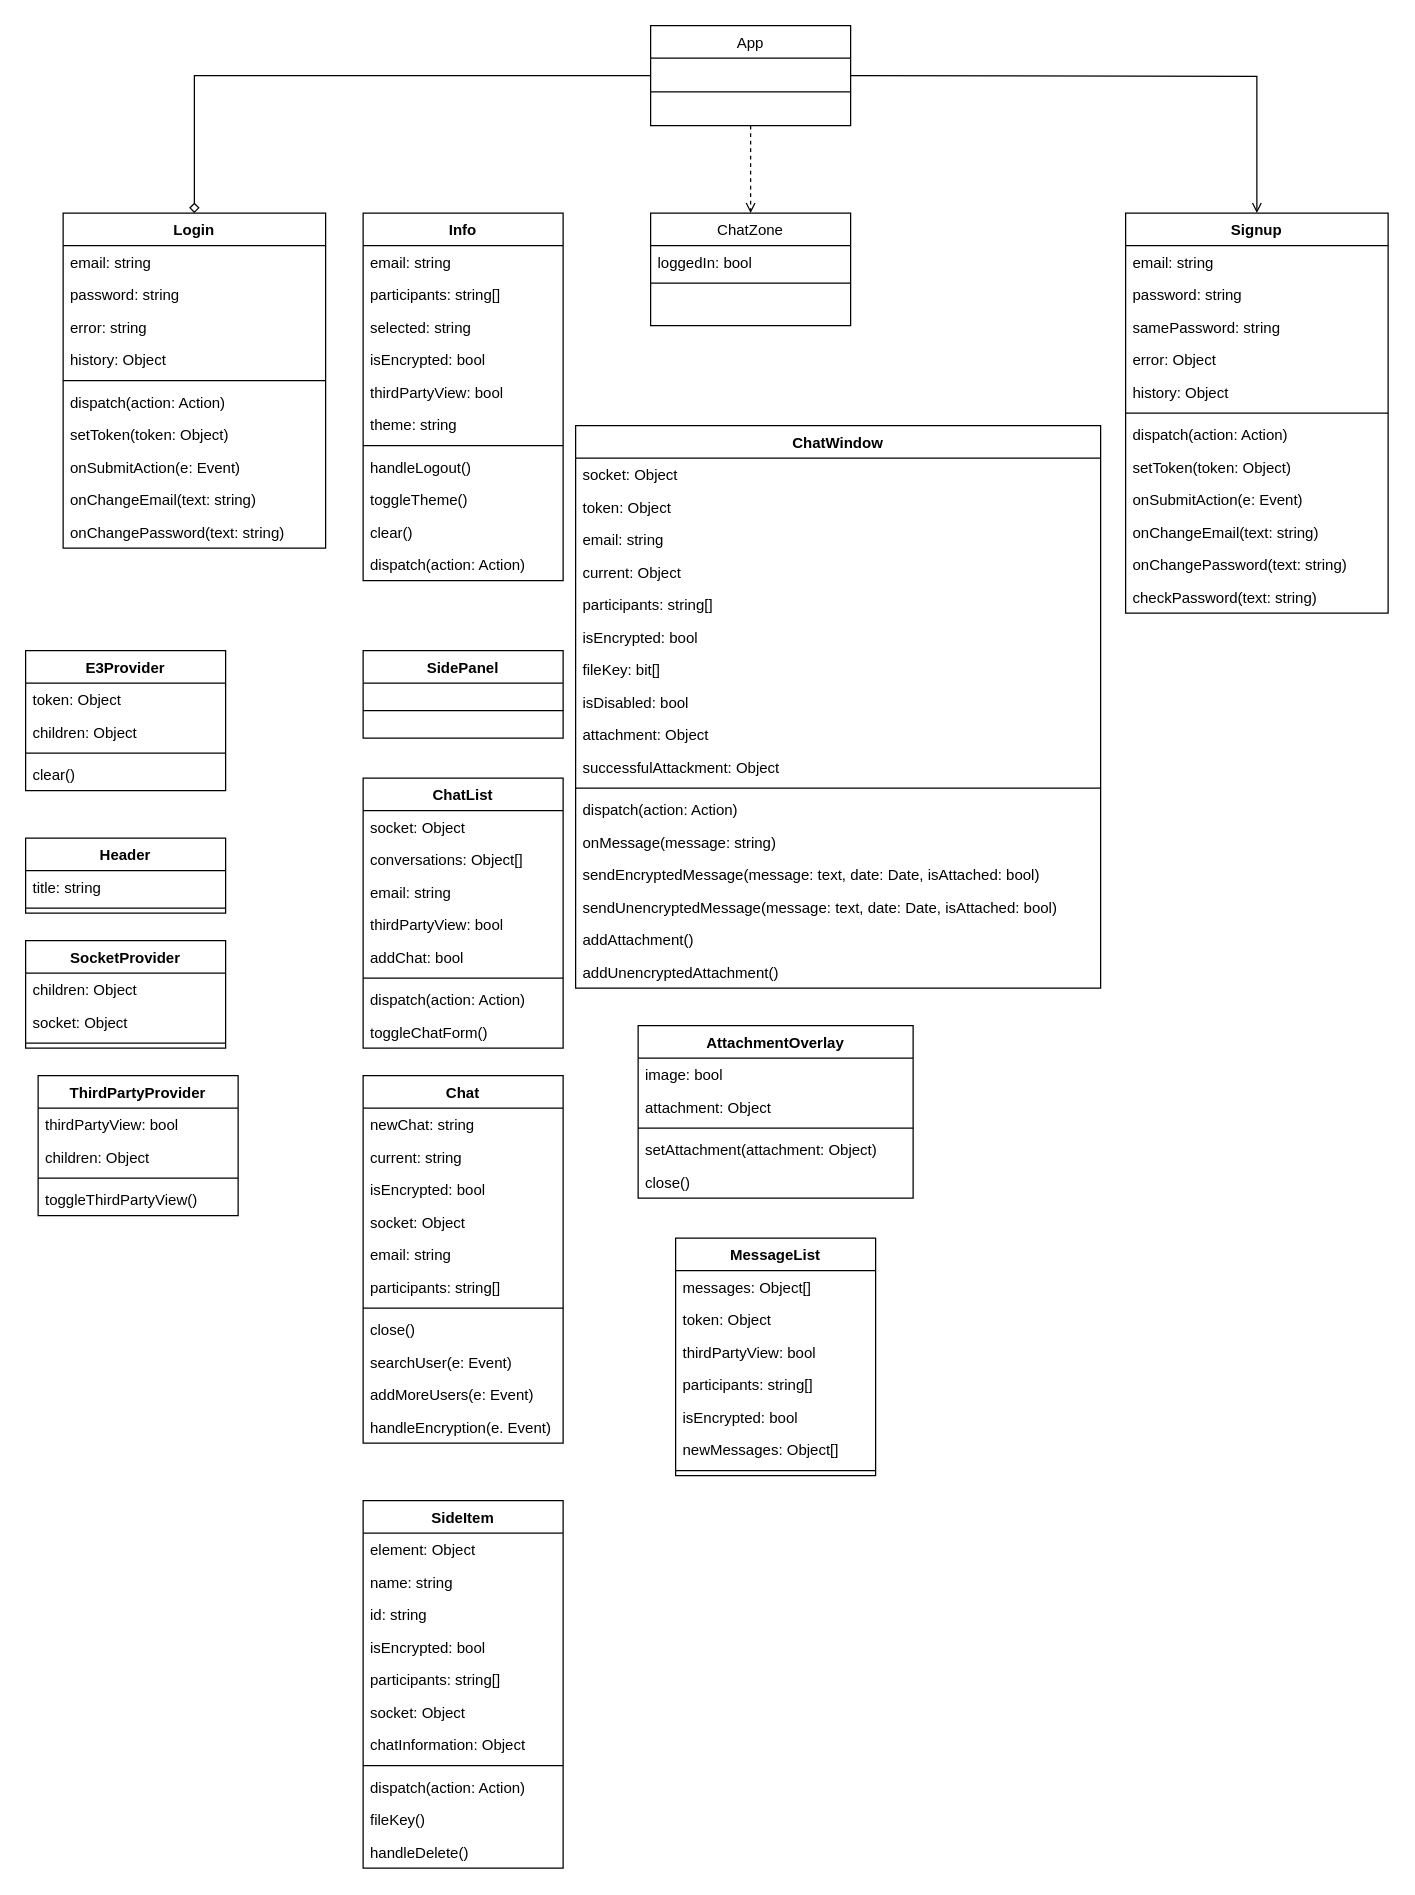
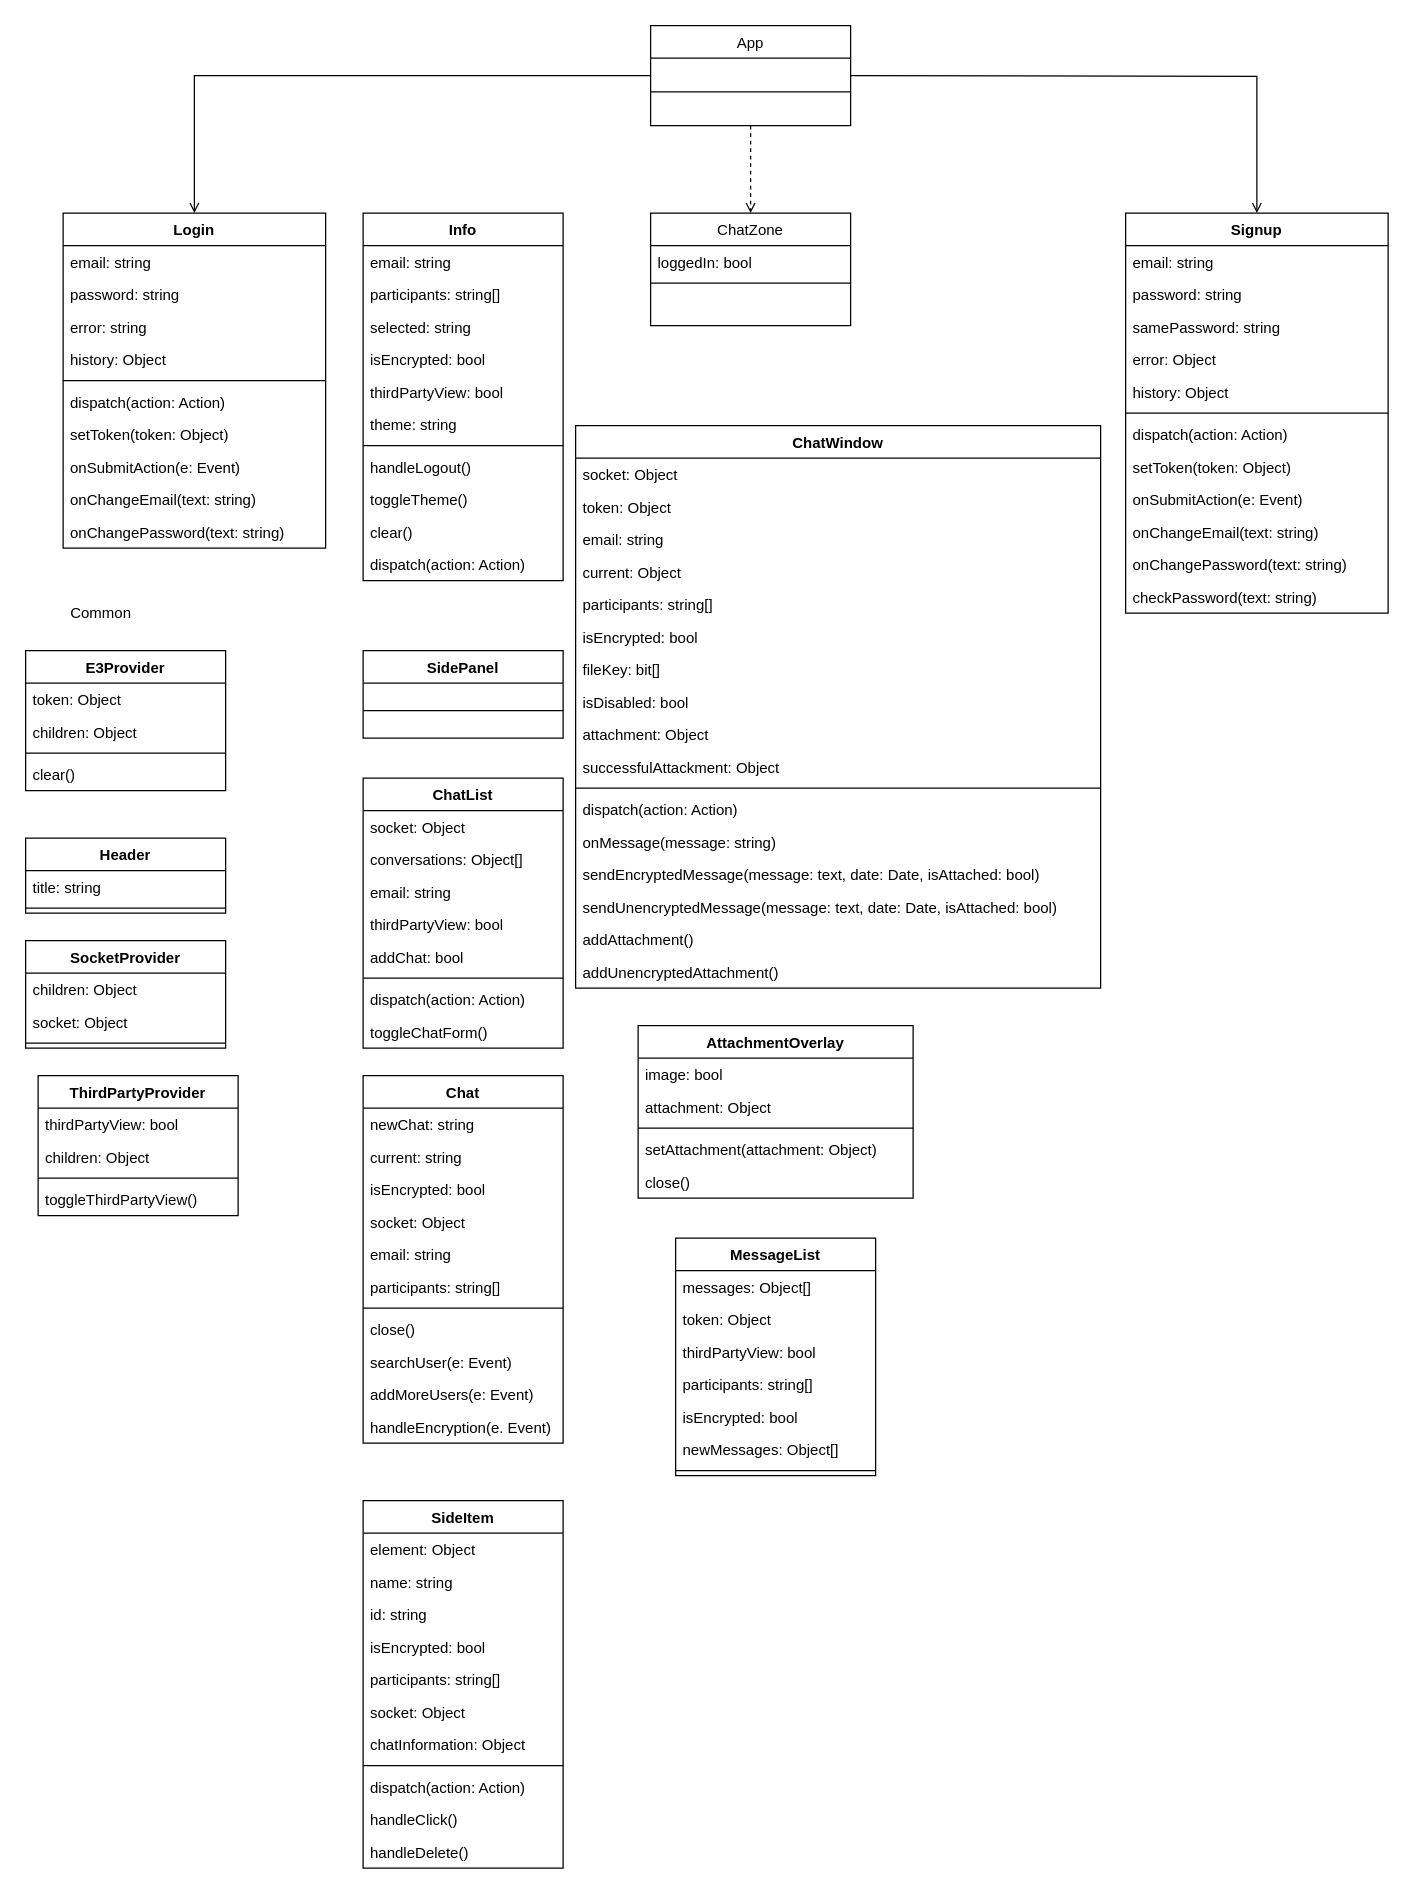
edge "App" -> "Login": arrowhead diamond -> open
node "Common": added
node "fileKey()": label "fileKey()" -> "handleClick()"
